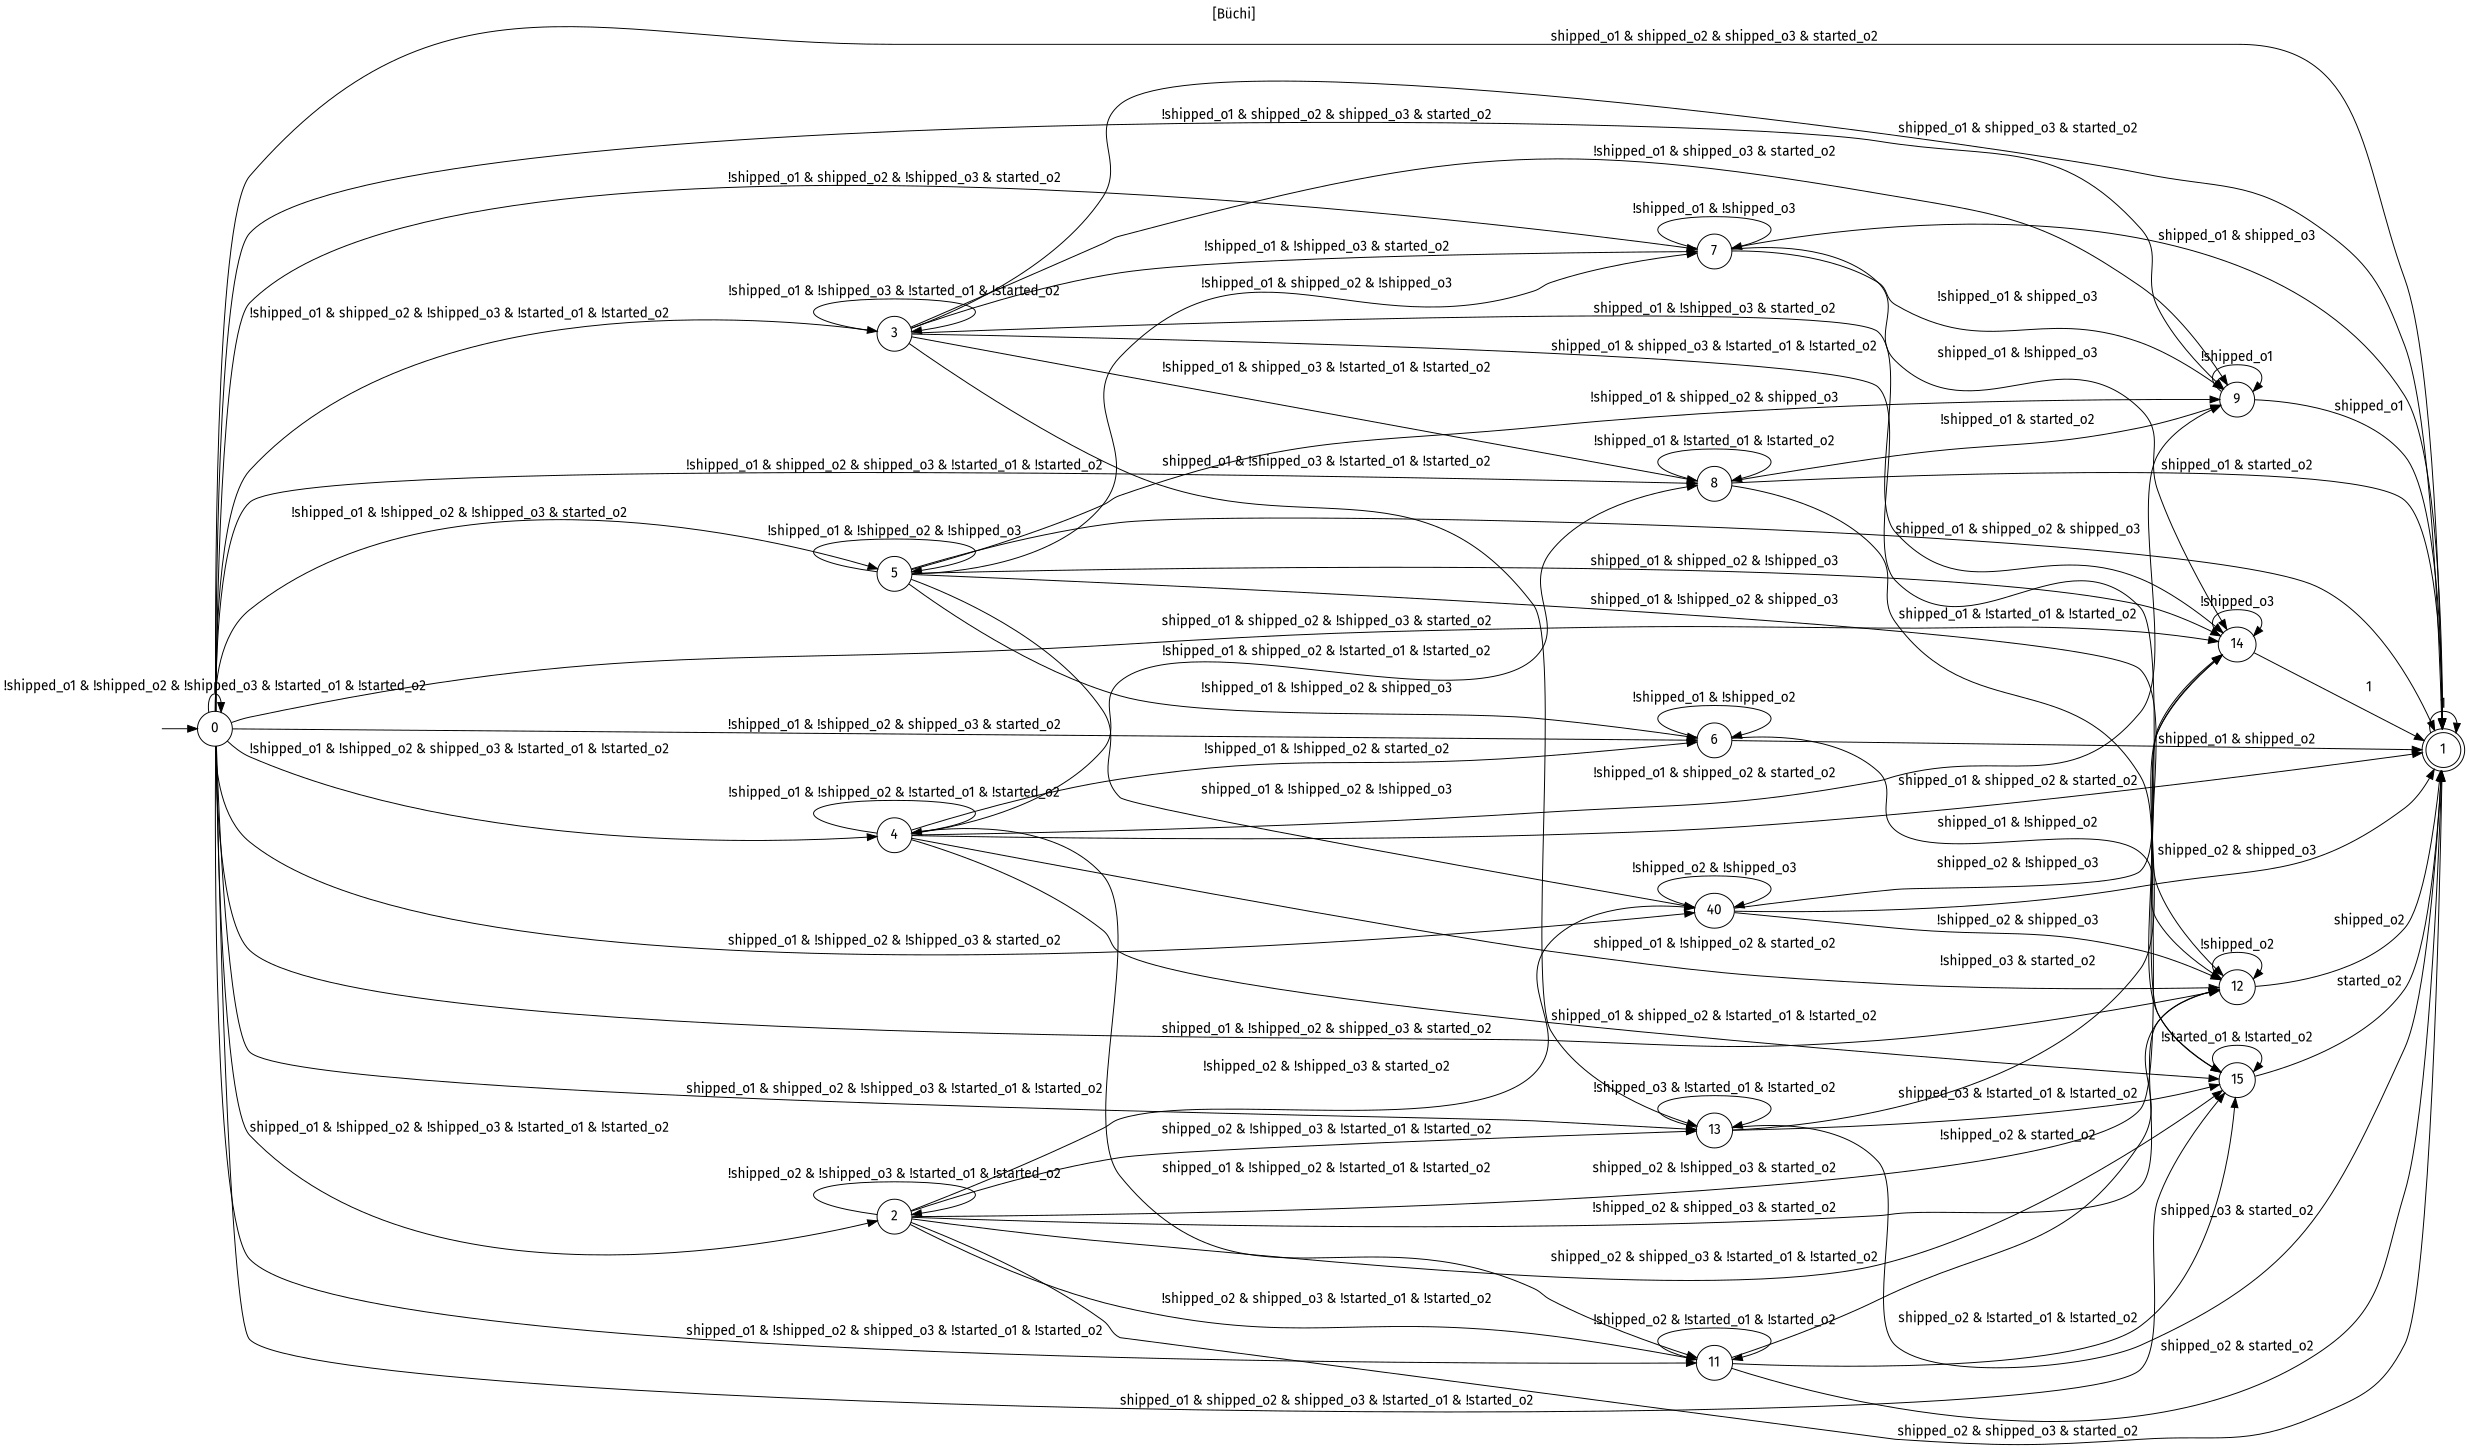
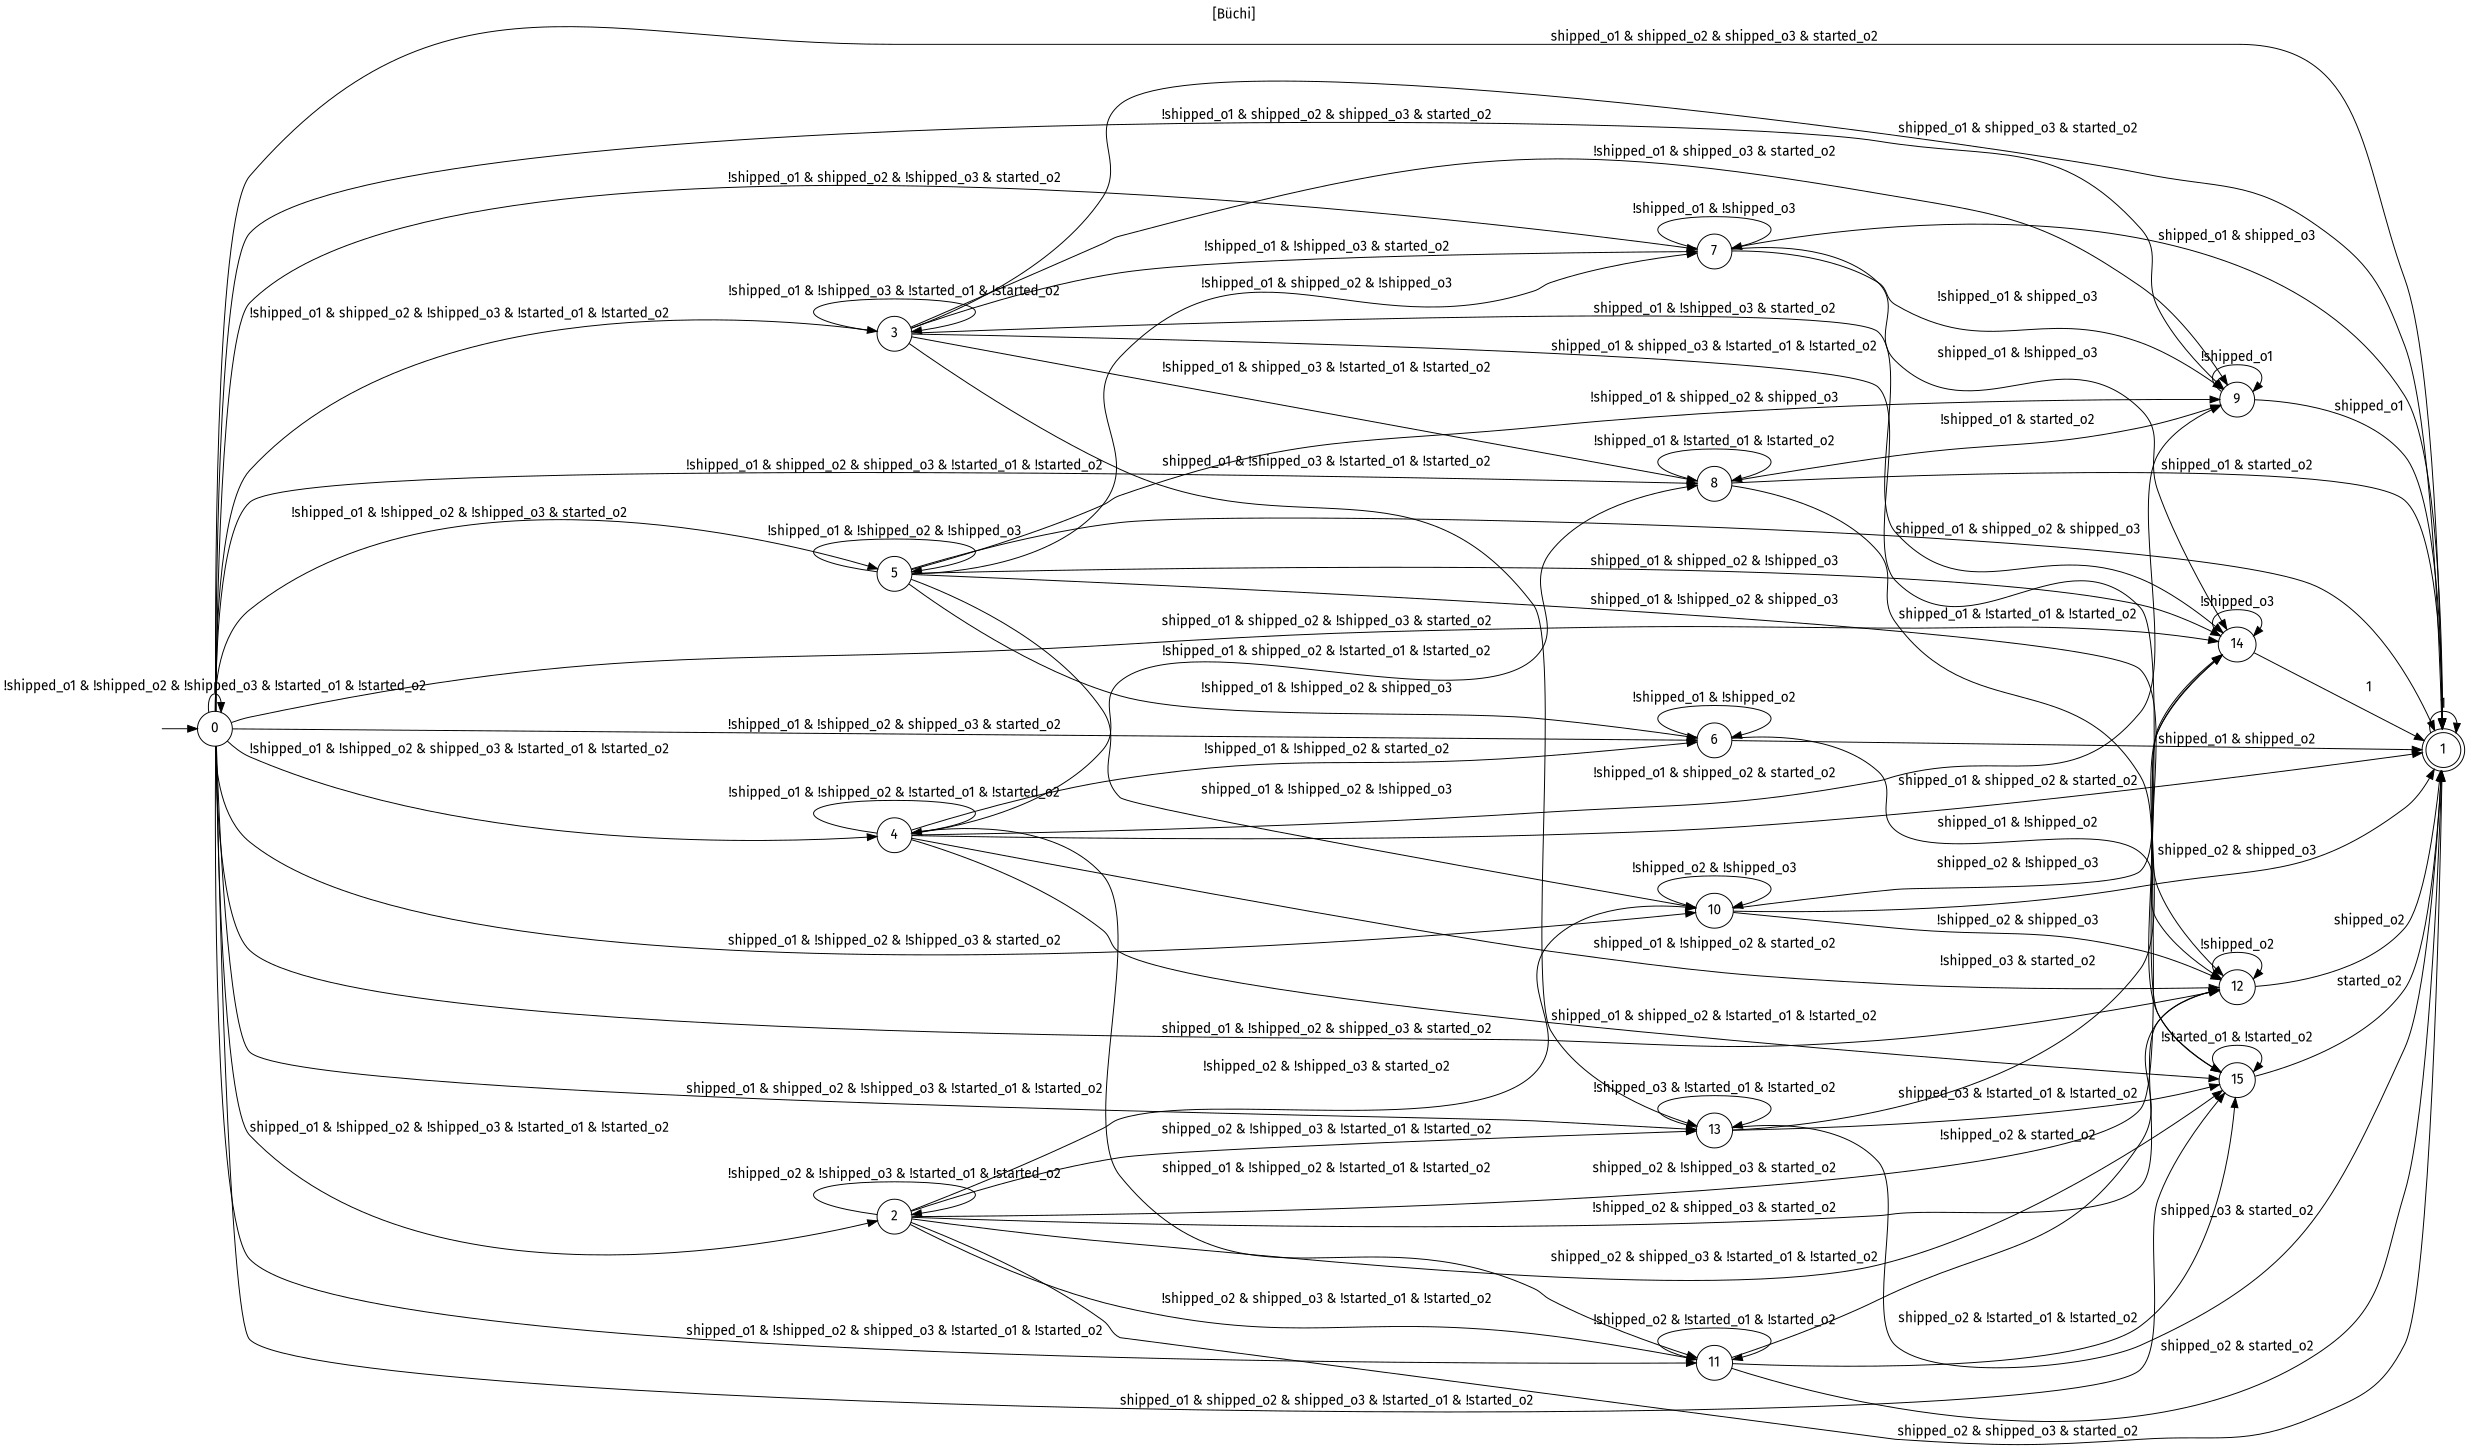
node "40": label "40" -> "10"
